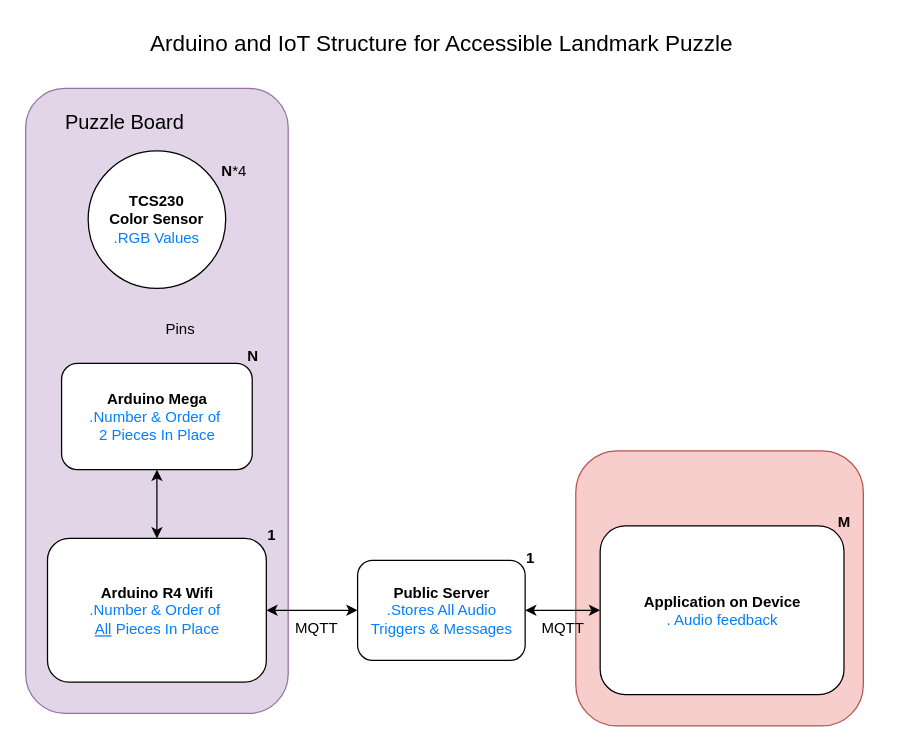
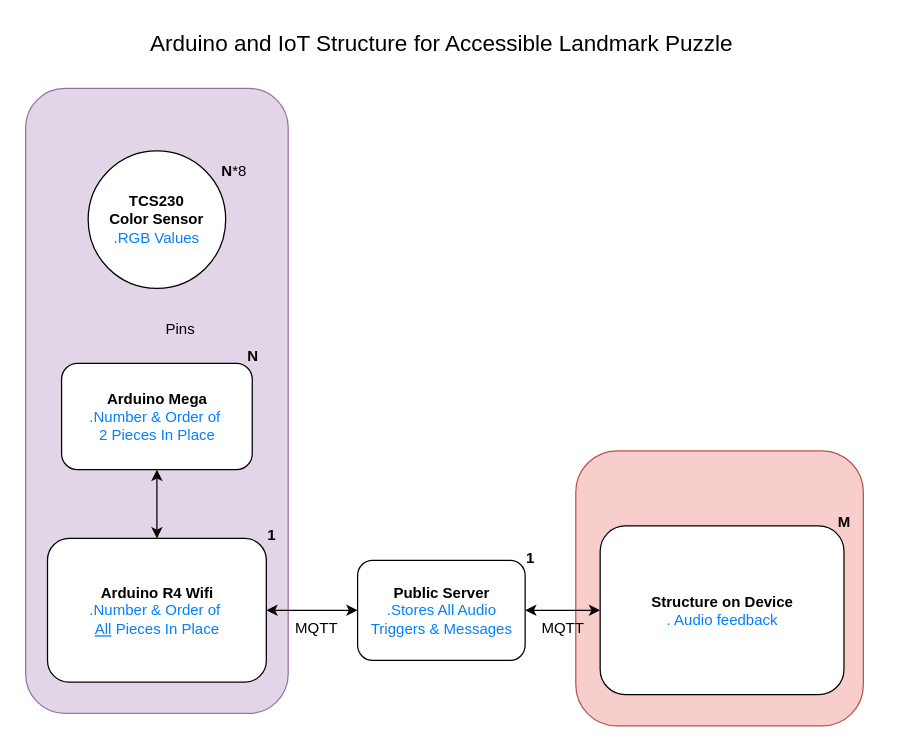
node "Puzzle Board": removed
node "N*4": label "N*4" -> "N*8"
node "Application on Device . Audio feedback": label "Application on Device . Audio feedback" -> "Structure on Device . Audio feedback"
